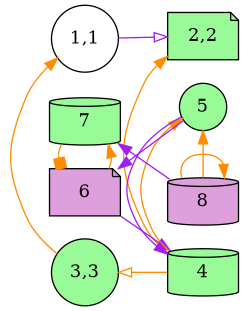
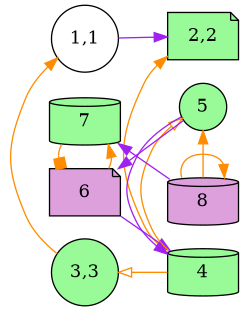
edge "1,1" -> "2,2": arrowhead onormal -> normal
edge "4" -> "5": arrowhead normal -> onormal
